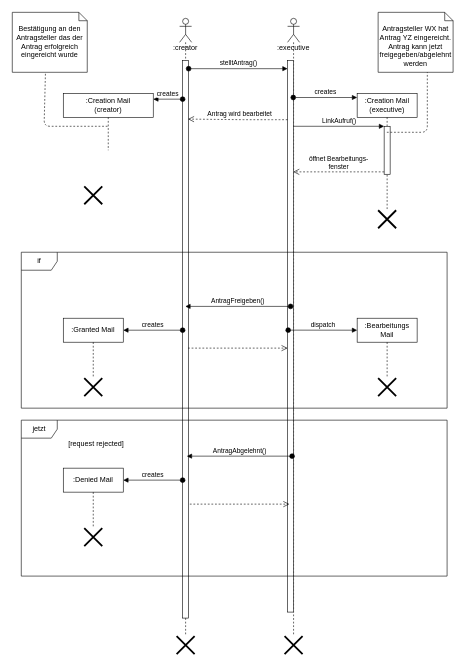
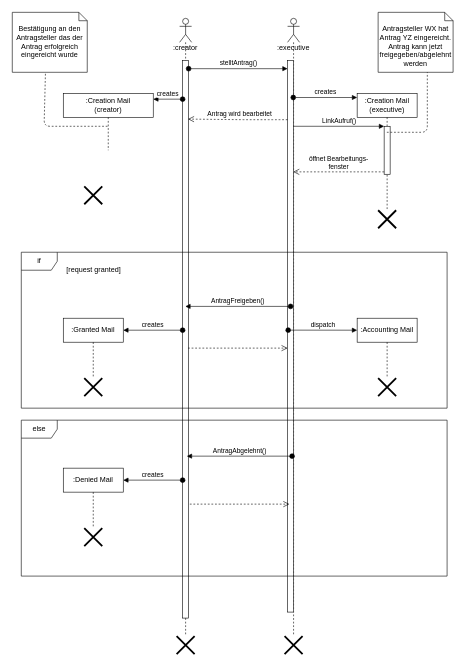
node "[request granted]": added
node ":Bearbeitungs Mail": label ":Bearbeitungs Mail" -> ":Accounting Mail"
node "jetzt": label "jetzt" -> "else"
node "[request rejected]": removed
